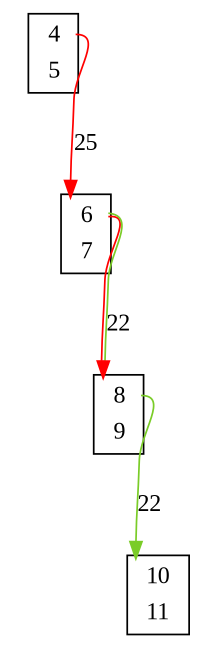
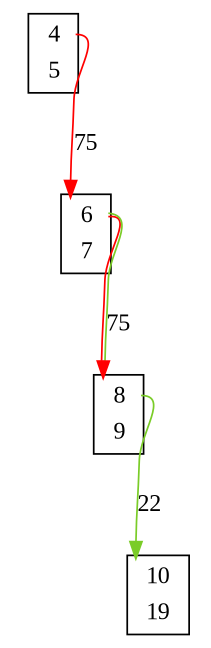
edge "4" -> "6": label "25" -> "75"
edge "6" -> "8": label "22" -> "75"
node "10": text "11" -> "19"
